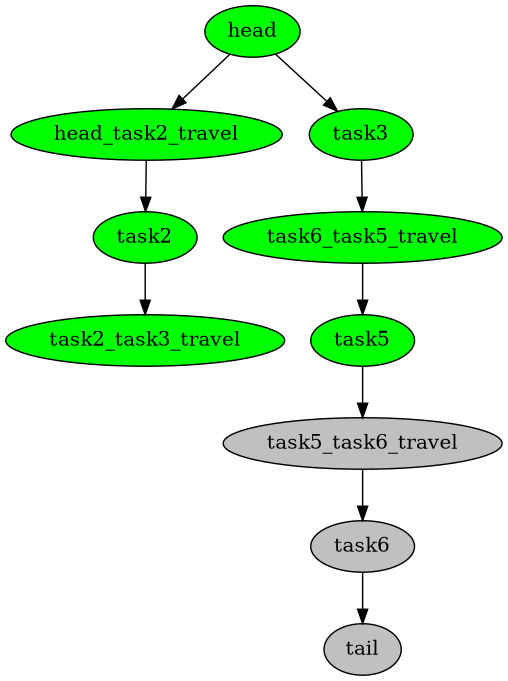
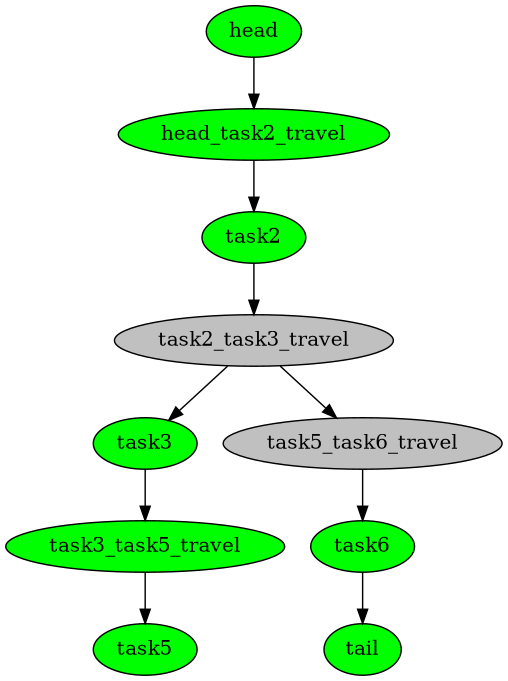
edge "head" -> "task3": now "task2_task3_travel" -> "task3"
node "task6_task5_travel": label "task6_task5_travel" -> "task3_task5_travel"
node "task2_task3_travel": fillcolor green -> gray
edge "task5" -> "task5_task6_travel": now "task2_task3_travel" -> "task5_task6_travel"
node "task6": fillcolor gray -> green
node "tail": fillcolor gray -> green
